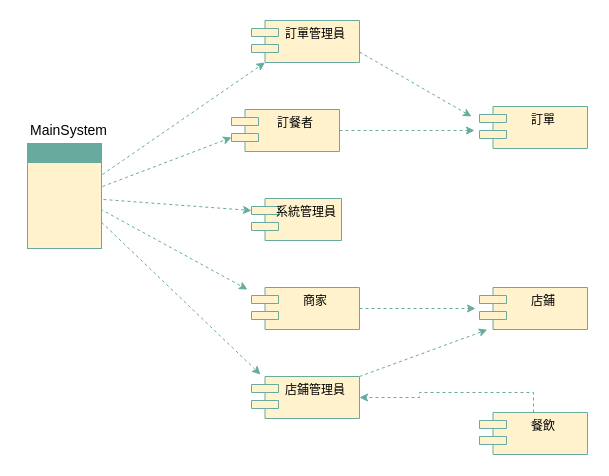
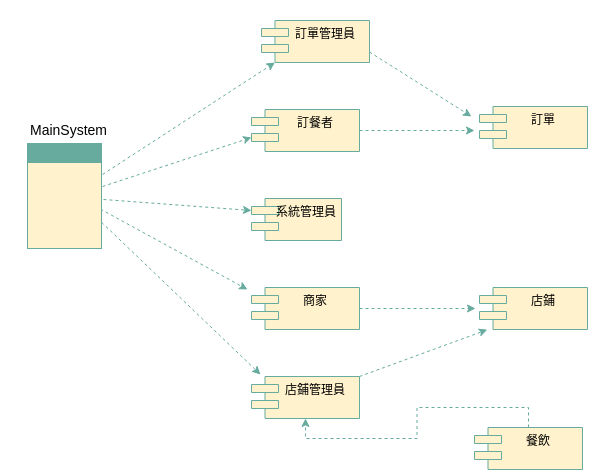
node "訂單管理員": moved (306, 42) -> (316, 42)
node "訂餐者": moved (286, 131) -> (306, 131)
node "餐飲": moved (534, 434) -> (529, 449)
